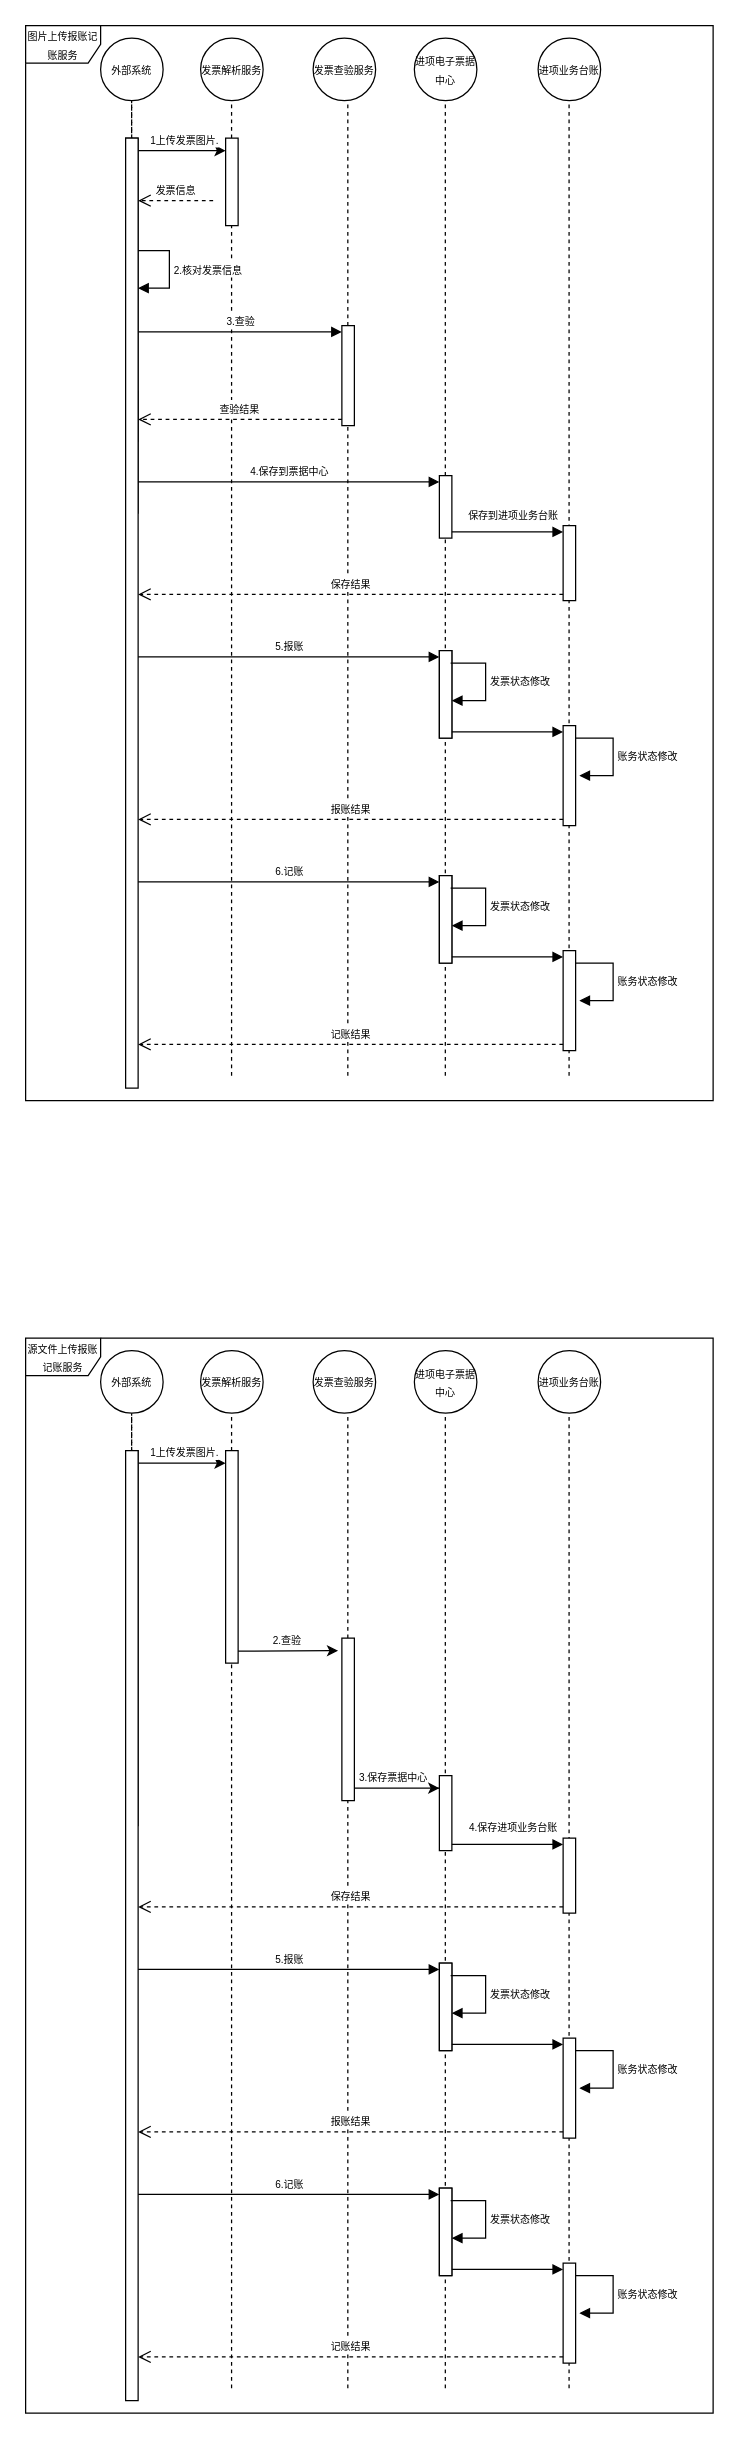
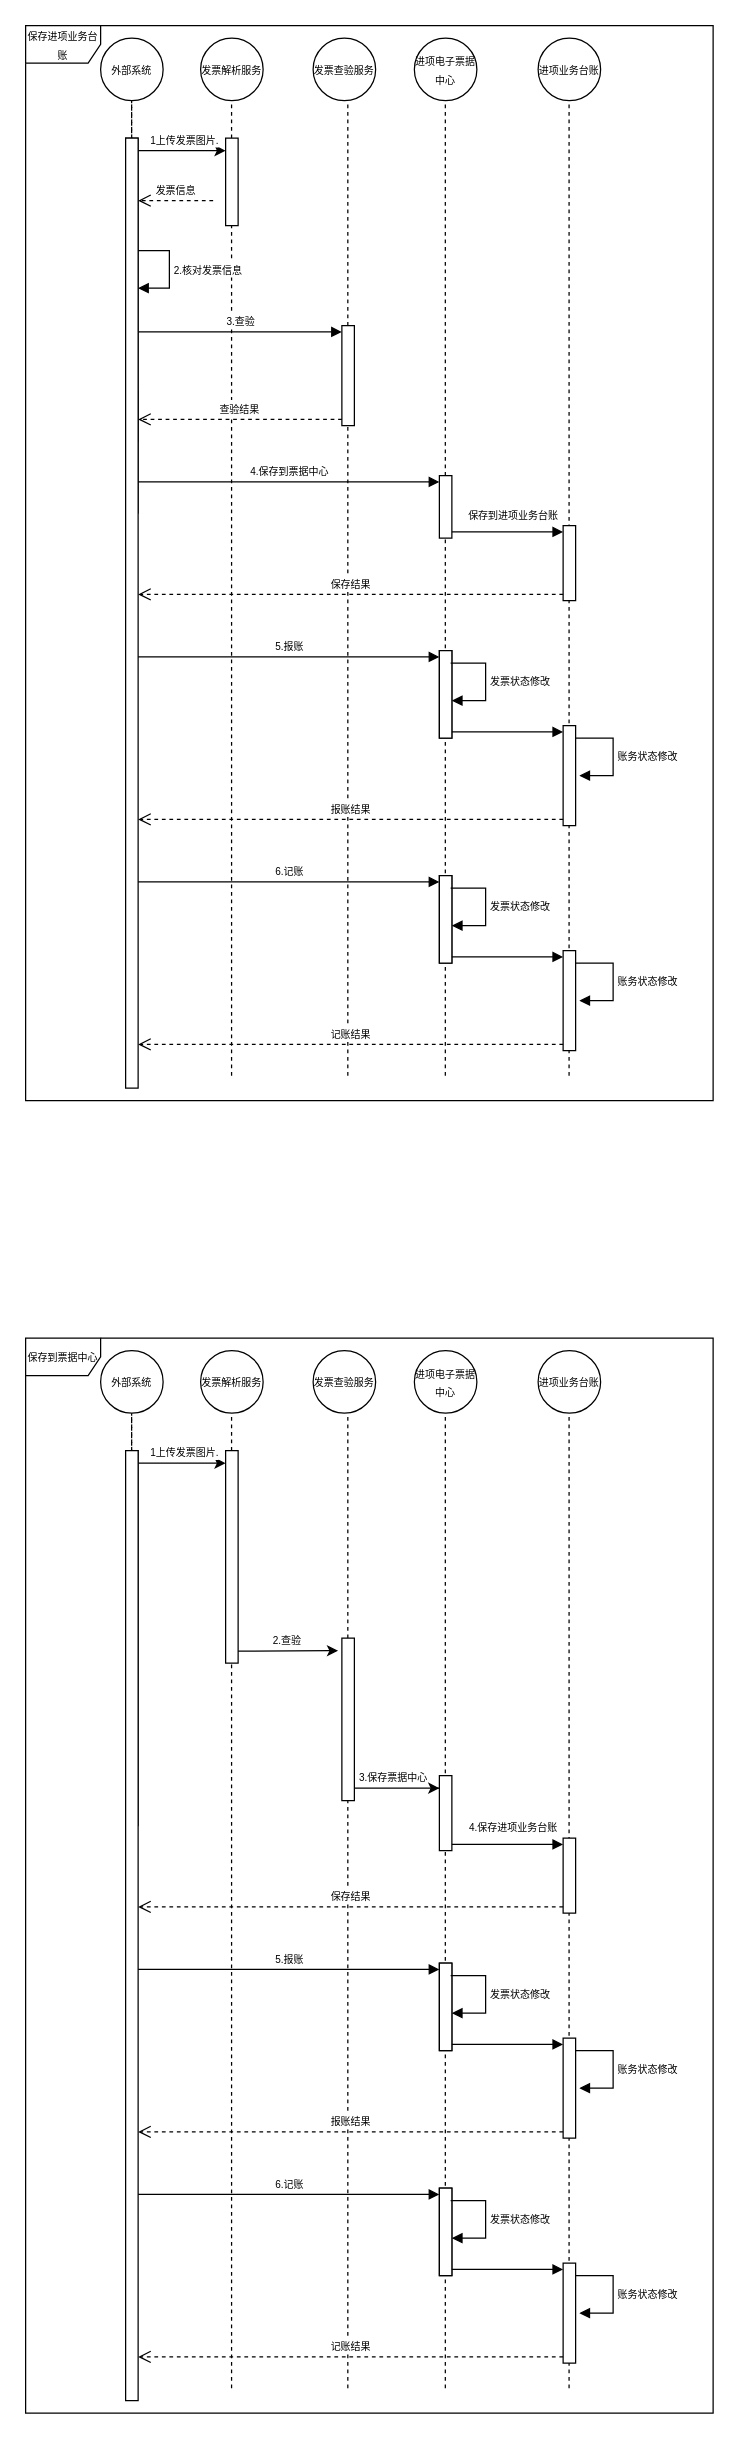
node "图片上传报账记账服务": label "图片上传报账记账服务" -> "保存进项业务台账"
node "源文件上传报账记账服务": label "源文件上传报账记账服务" -> "保存到票据中心"
